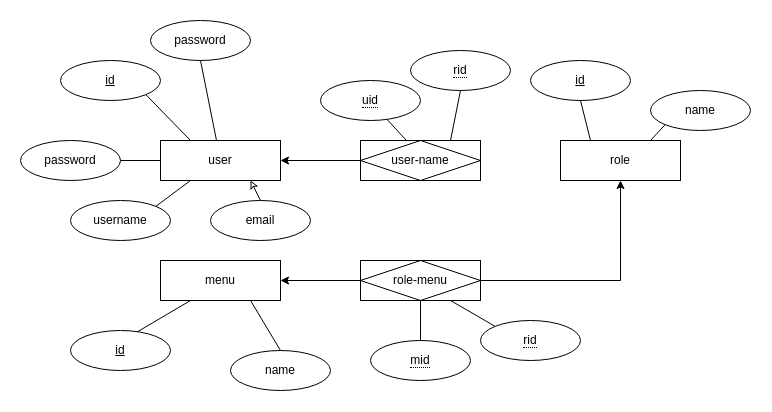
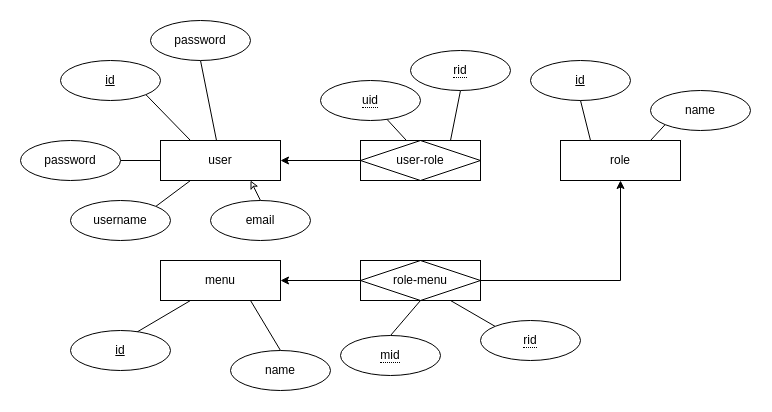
node "user-name": label "user-name" -> "user-role"
node "mid": moved (421, 361) -> (391, 356)
